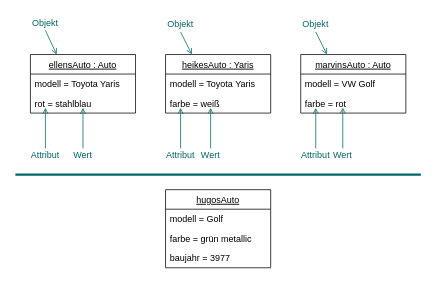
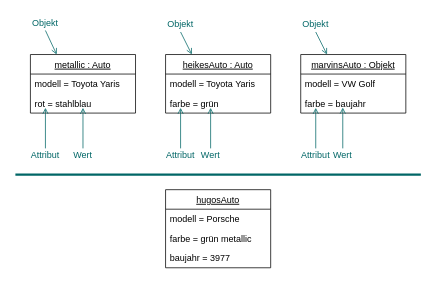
node "ellensAuto : Auto": label "ellensAuto : Auto" -> "metallic : Auto"
node "heikesAuto : Yaris": label "heikesAuto : Yaris" -> "heikesAuto : Auto"
node "marvinsAuto : Auto": label "marvinsAuto : Auto" -> "marvinsAuto : Objekt"
node "farbe = weiß": label "farbe = weiß" -> "farbe = grün"
node "farbe = rot": label "farbe = rot" -> "farbe = baujahr"
node "modell = Golf": label "modell = Golf" -> "modell = Porsche"
